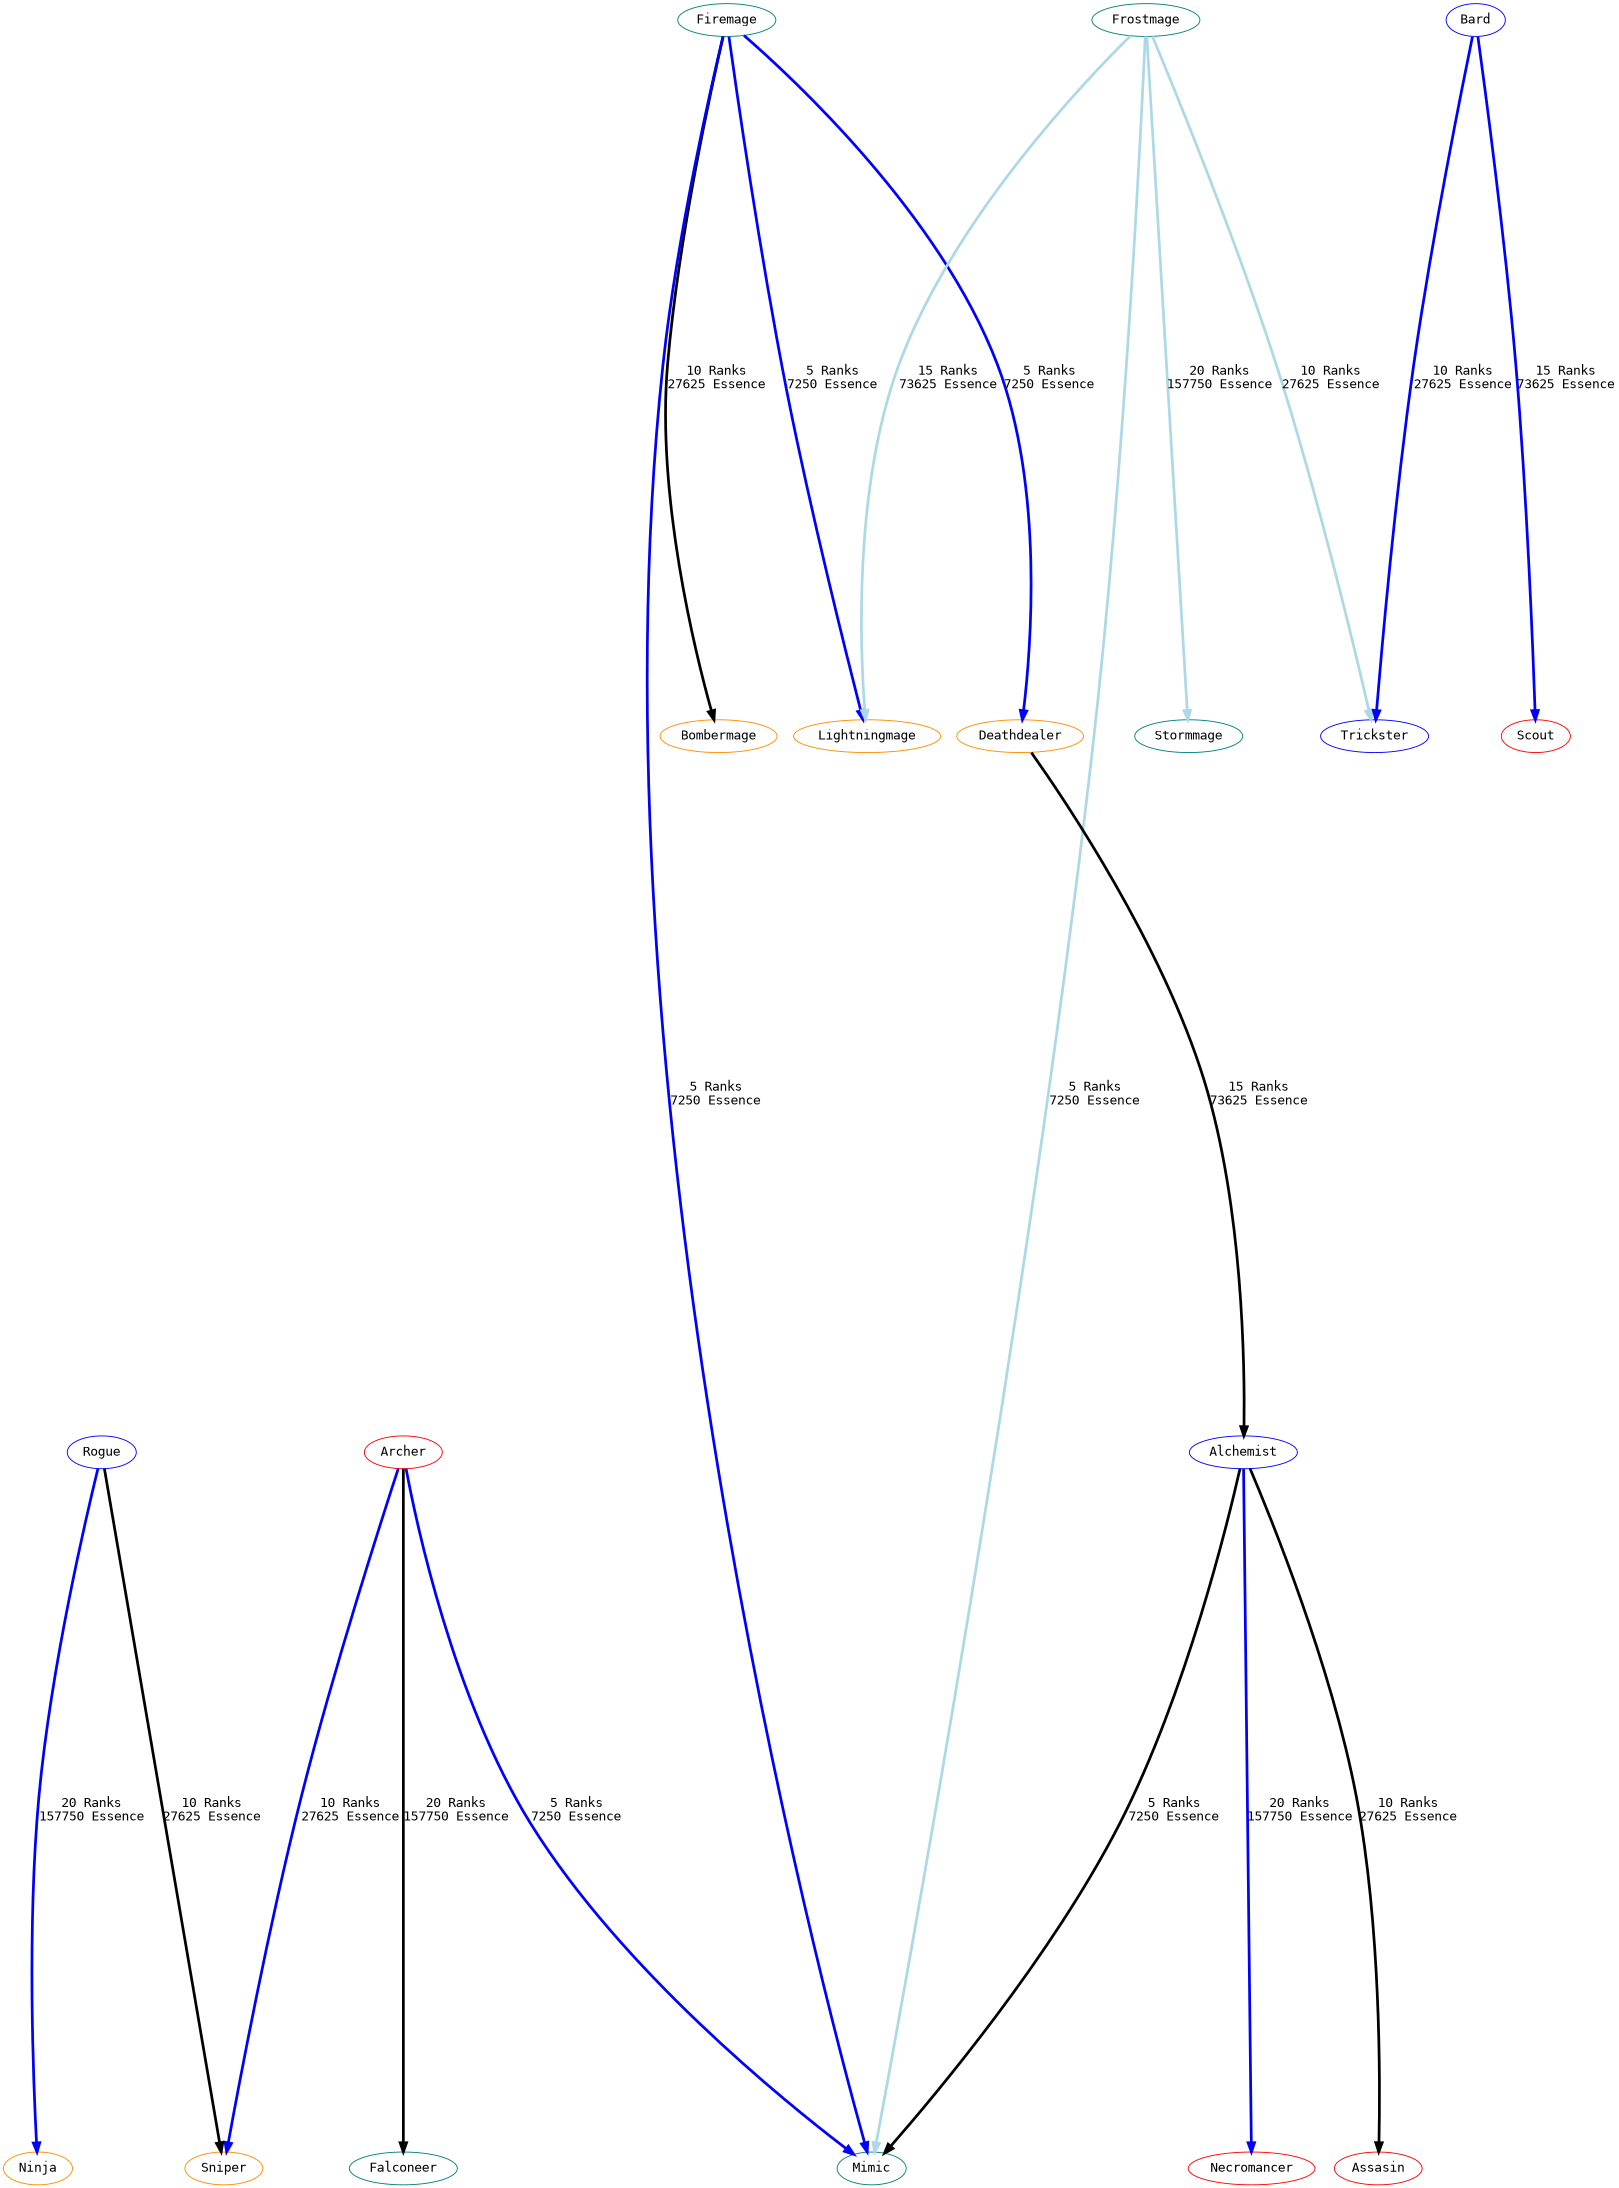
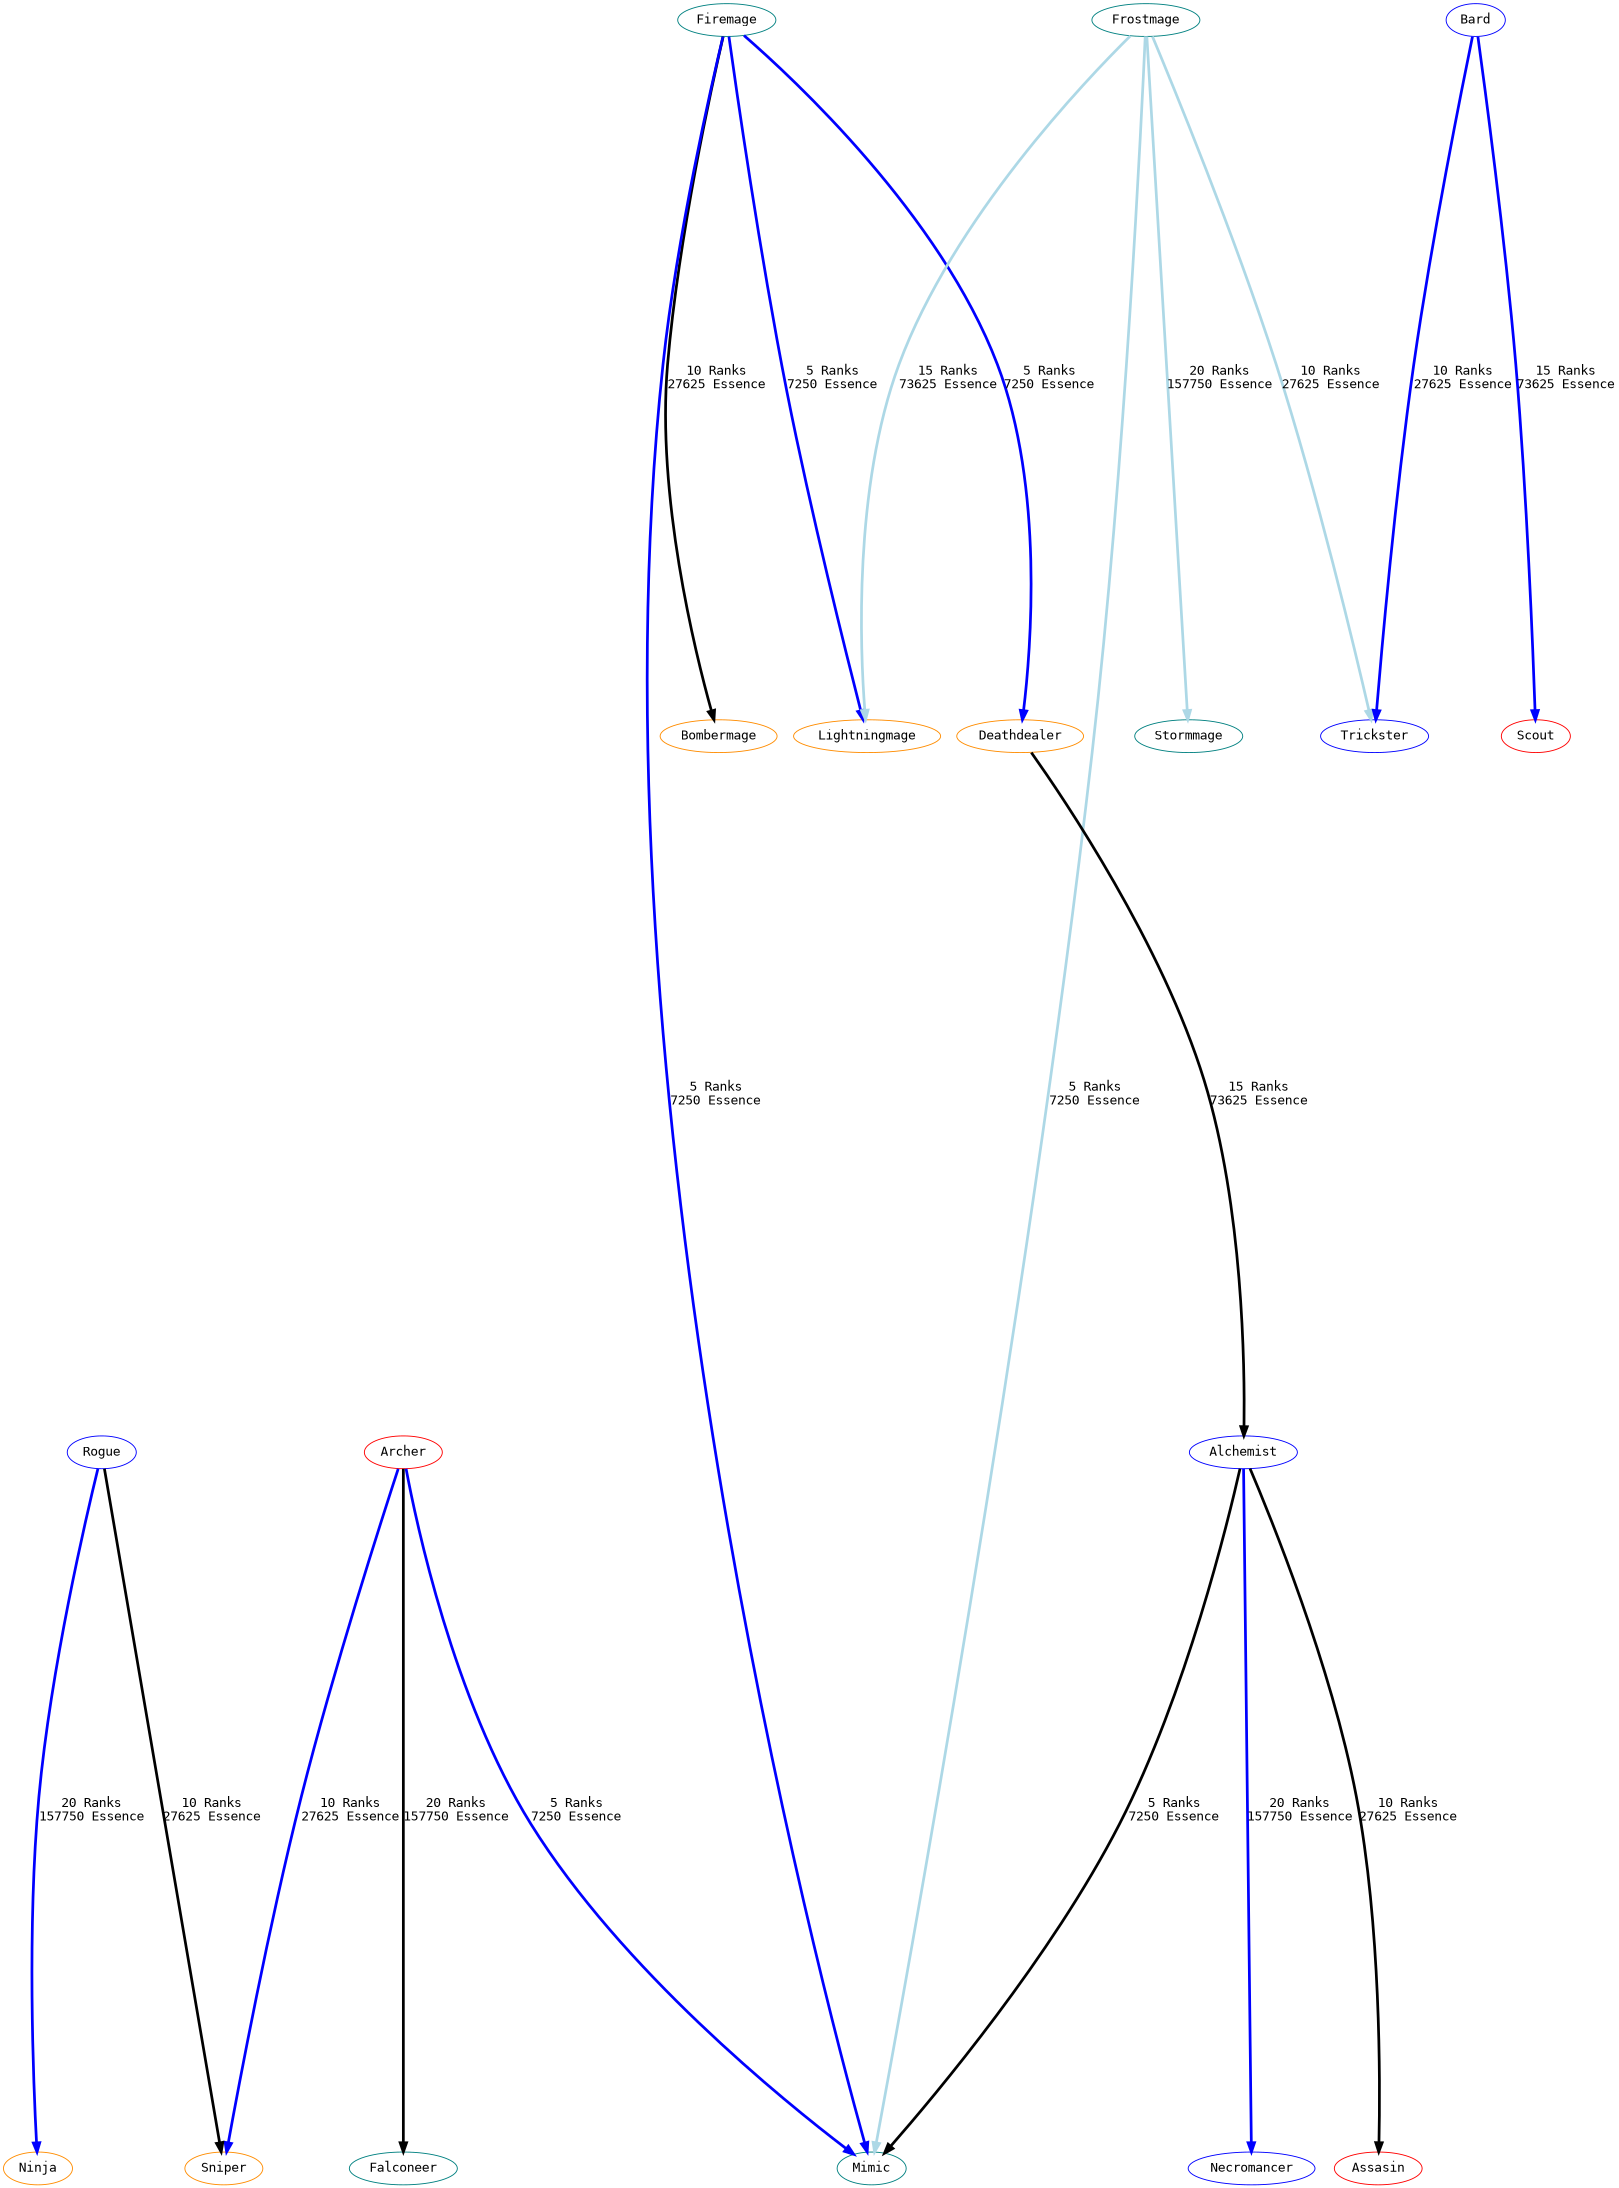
node "Necromancer": color red -> blue
